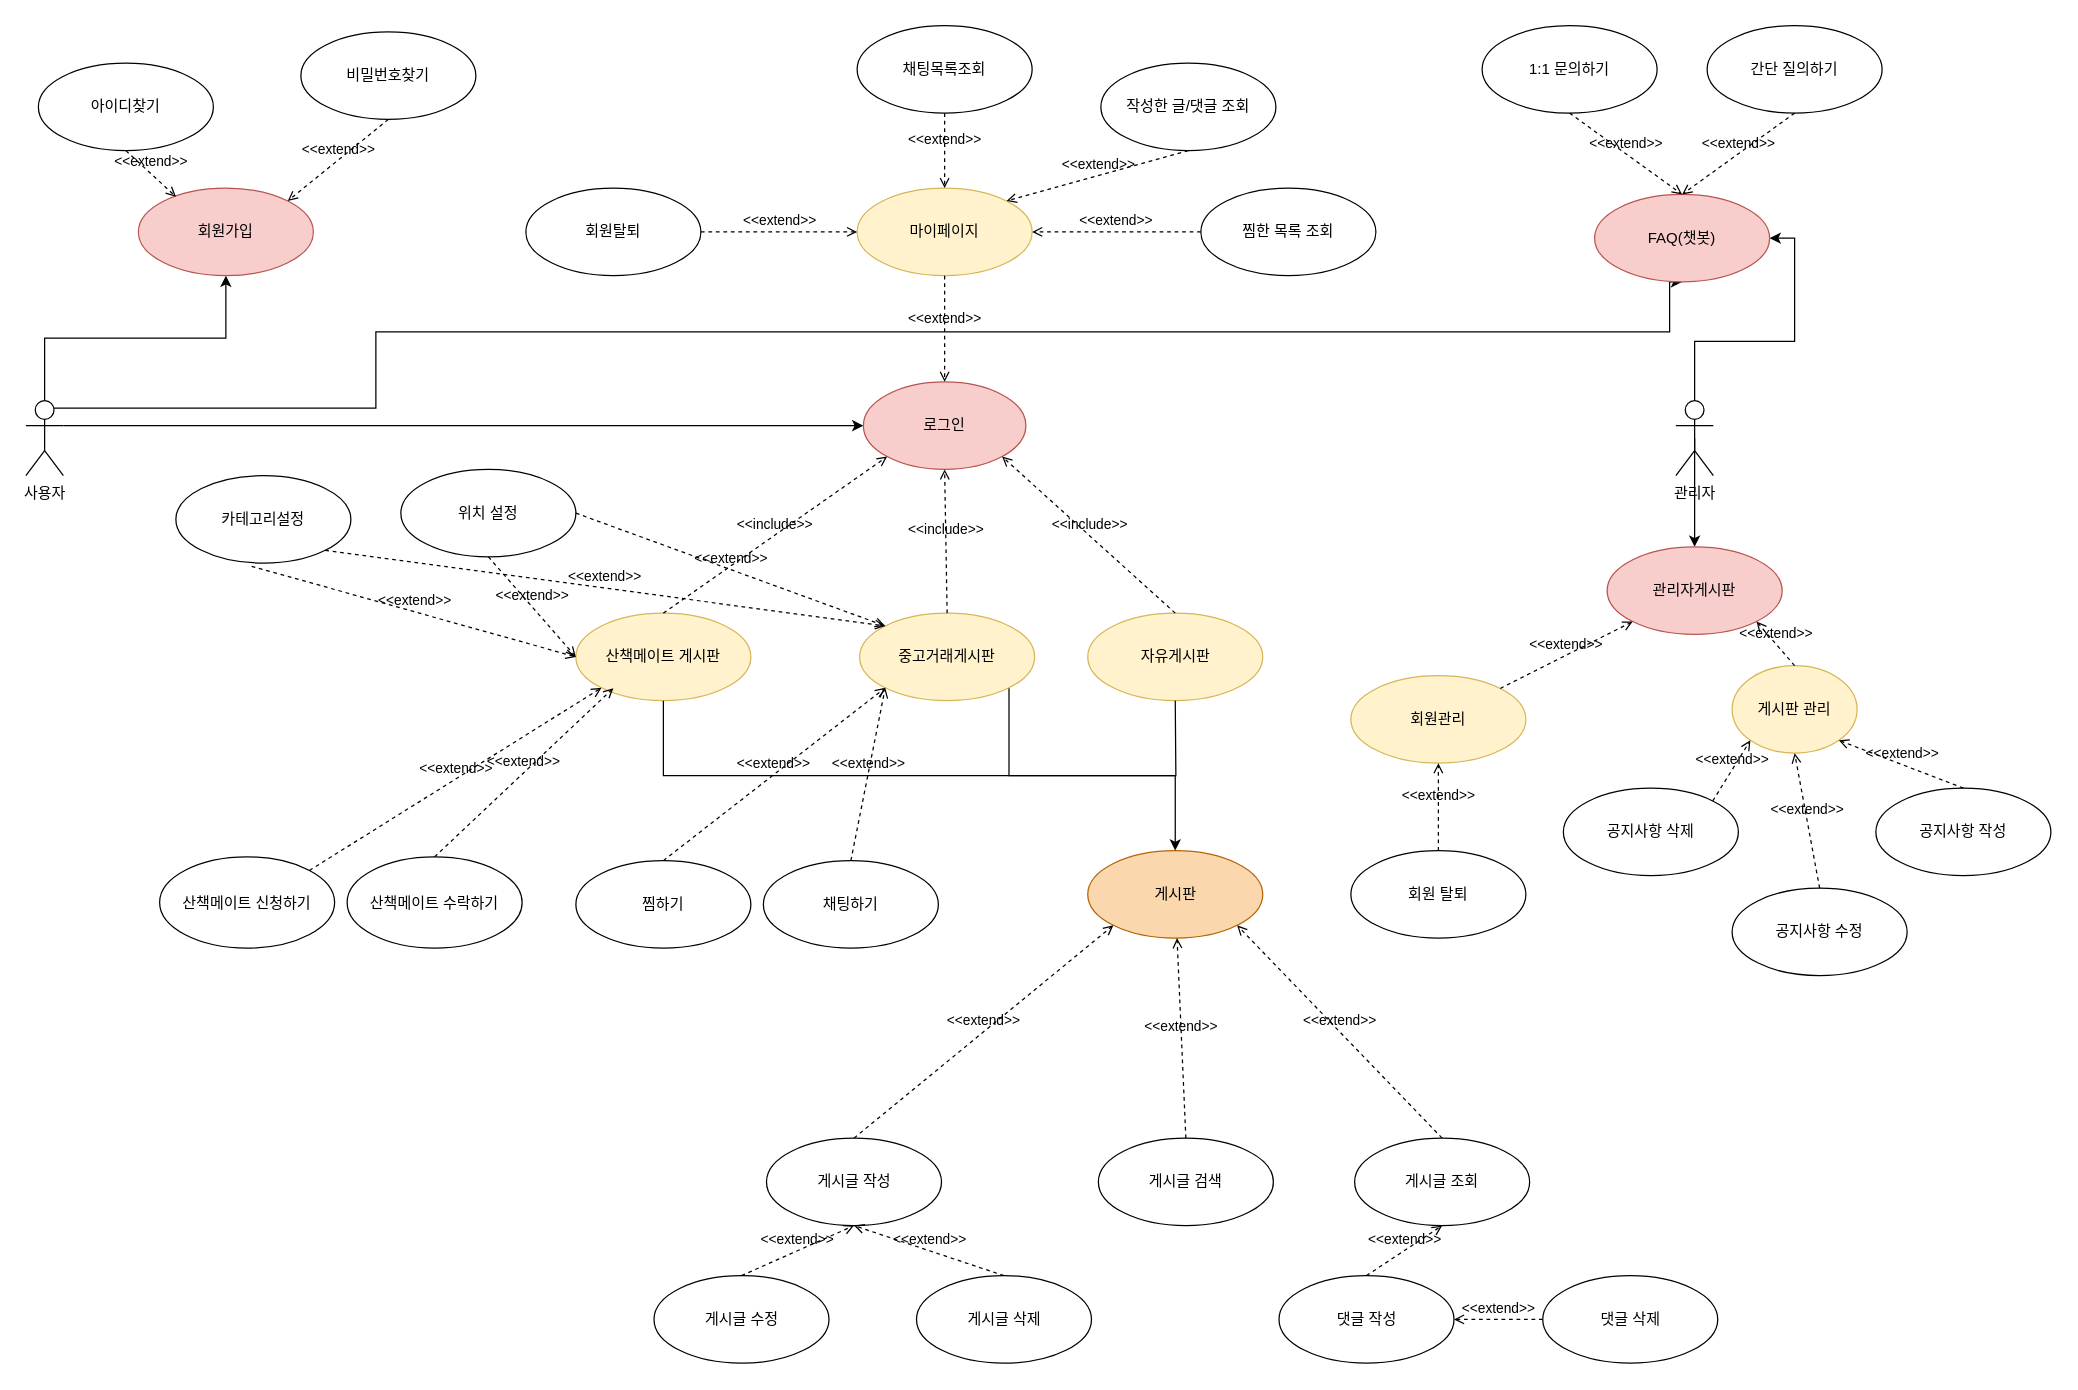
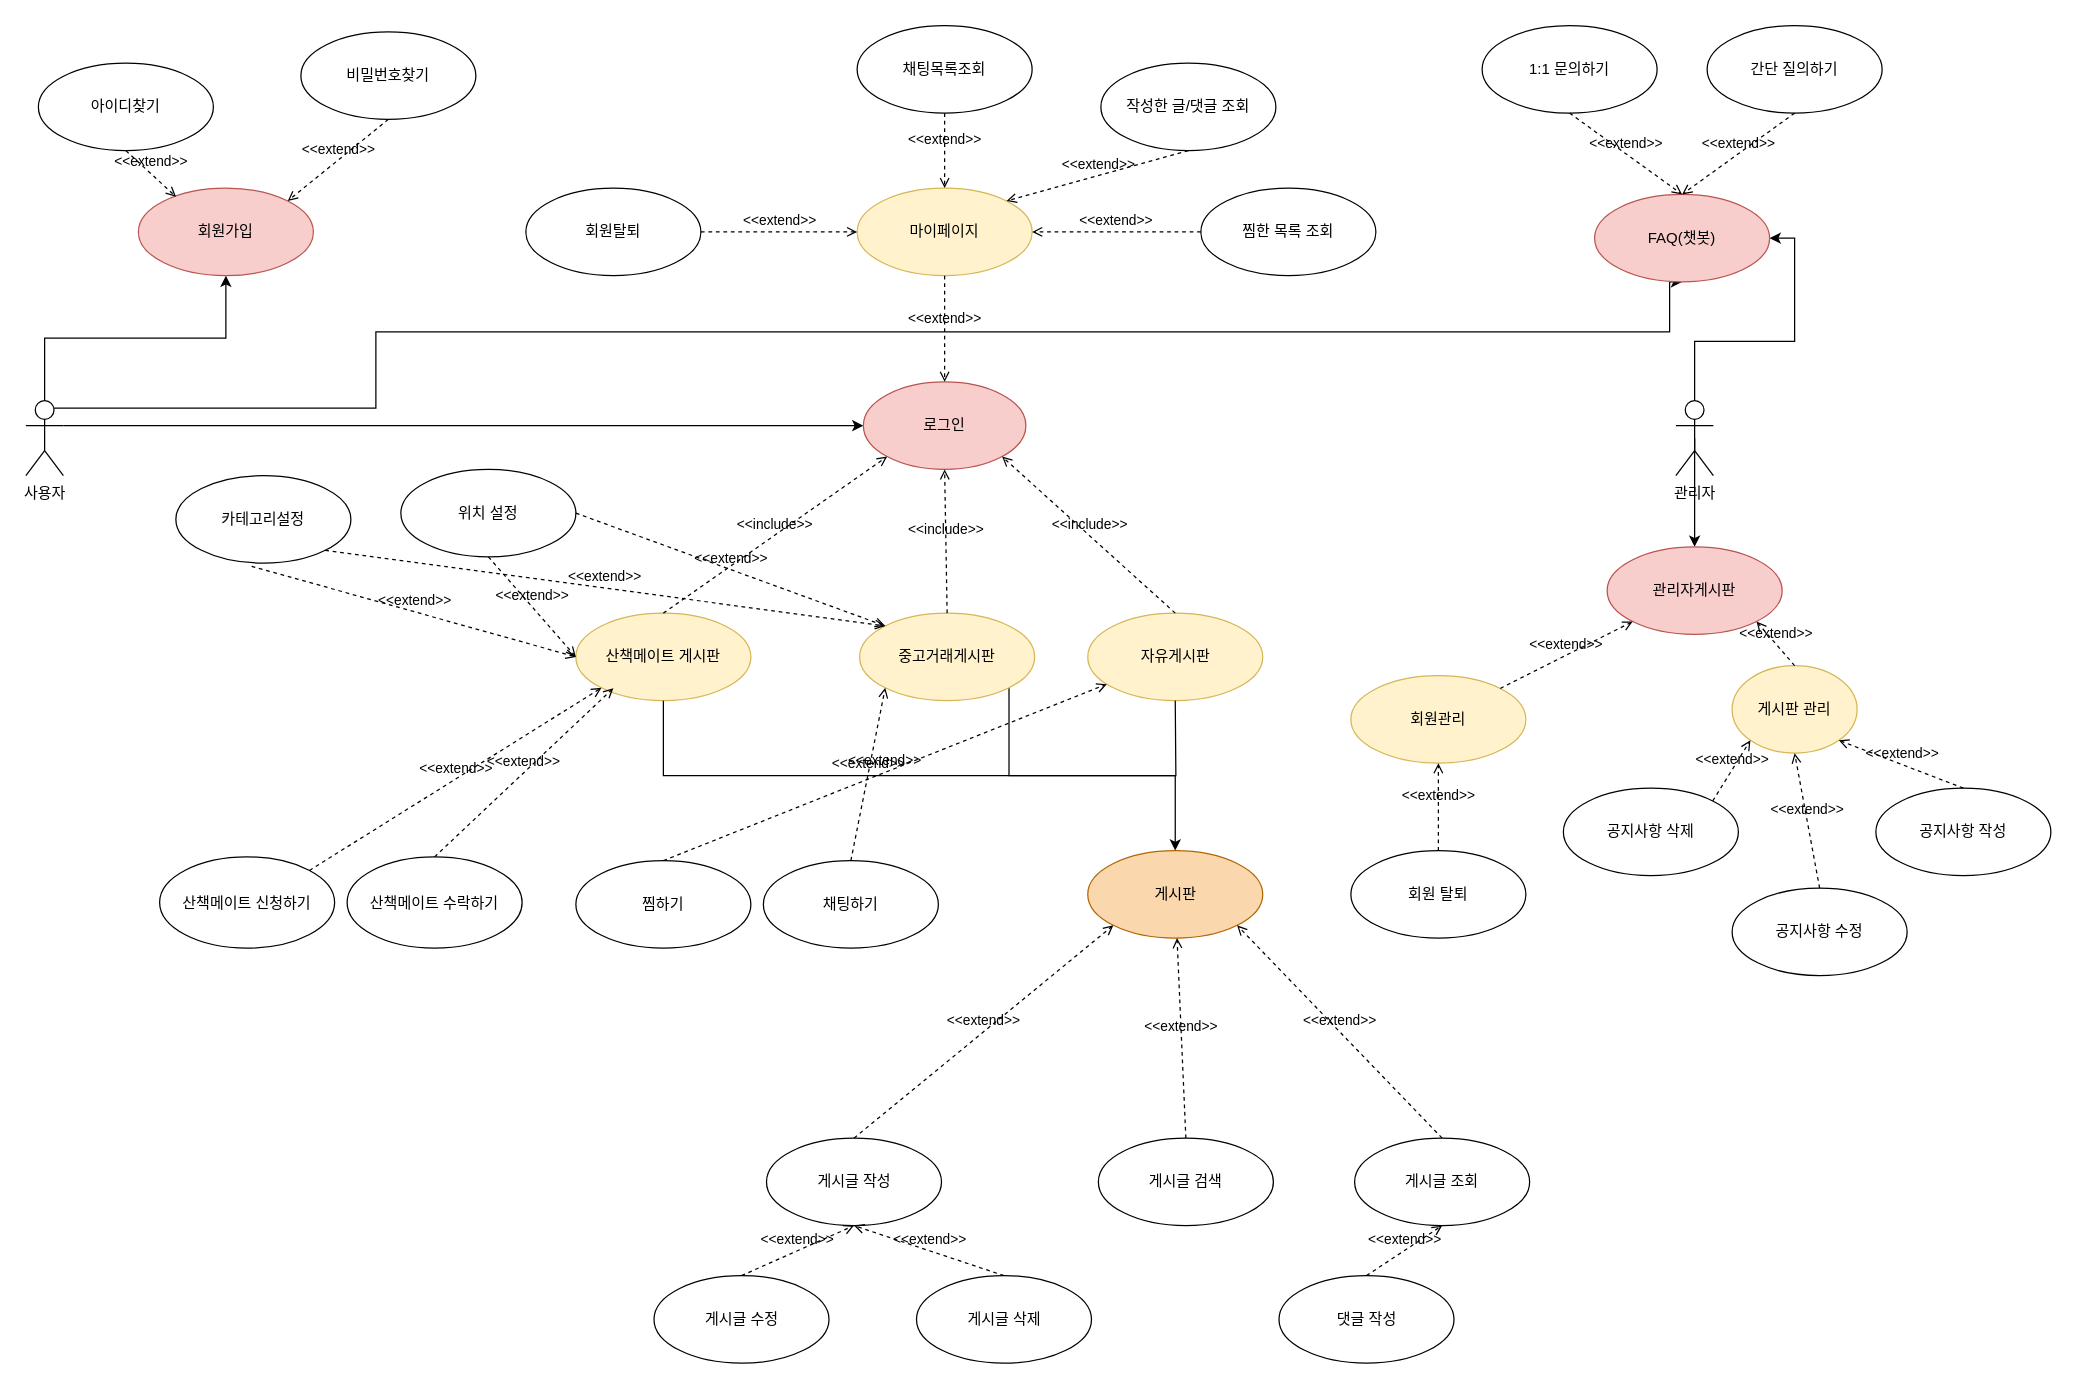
edge "찜하기" -> "중고거래게시판": now "찜하기" -> "자유게시판"
edge "댓글 삭제" -> "댓글 작성": removed, label "<<extend>>"
node "댓글 삭제": removed
